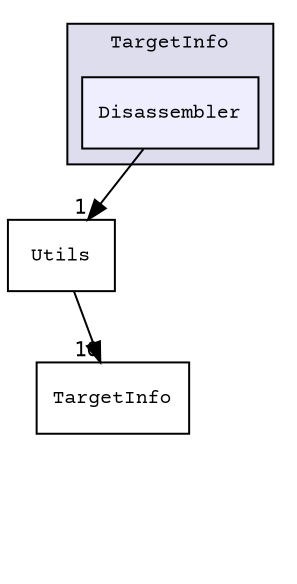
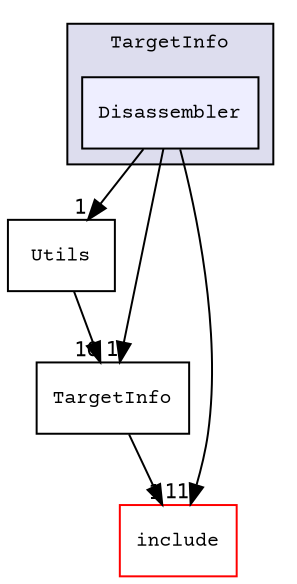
edge "Disassembler" -> "TargetInfo": added
node "include": added
